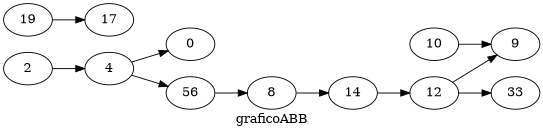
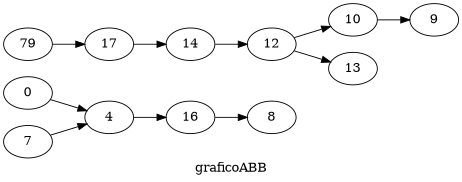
node "19": label "19" -> "79"
edge "4" -> "0": reversed
node "2": label "2" -> "7"
edge "12" -> "9": now "12" -> "10"
node "56": label "56" -> "16"
edge "8" -> "14": now "17" -> "14"
node "33": label "33" -> "13"
